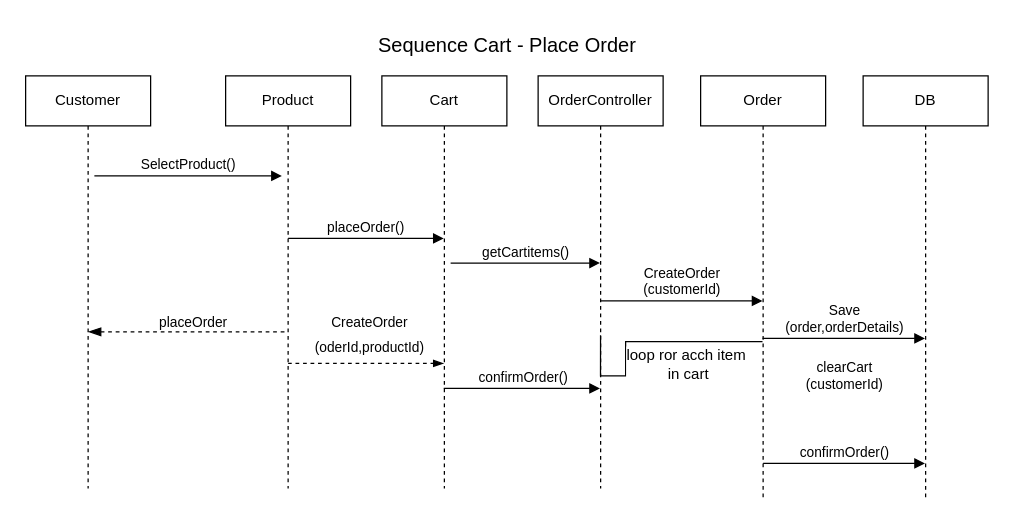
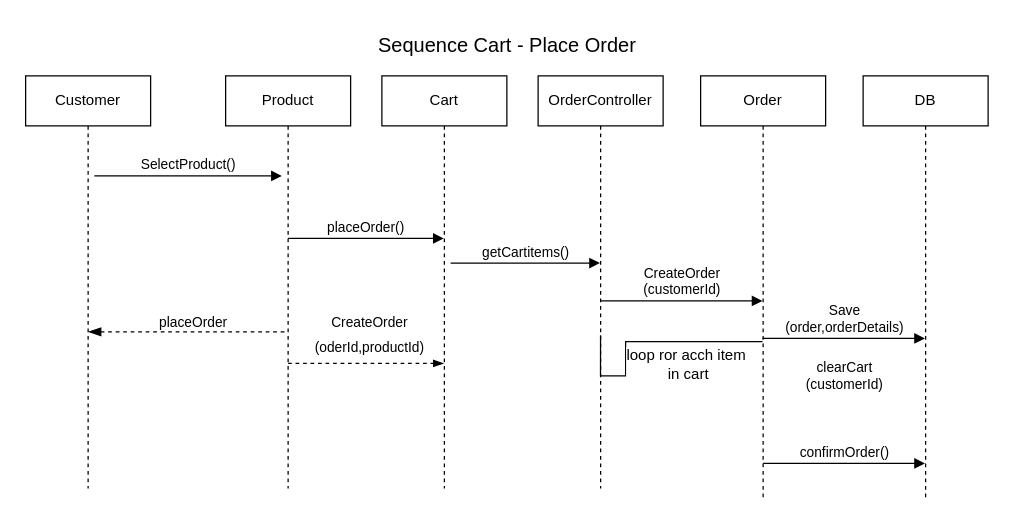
edge "Cart" -> "OrderController": removed, label "confirmOrder()"
